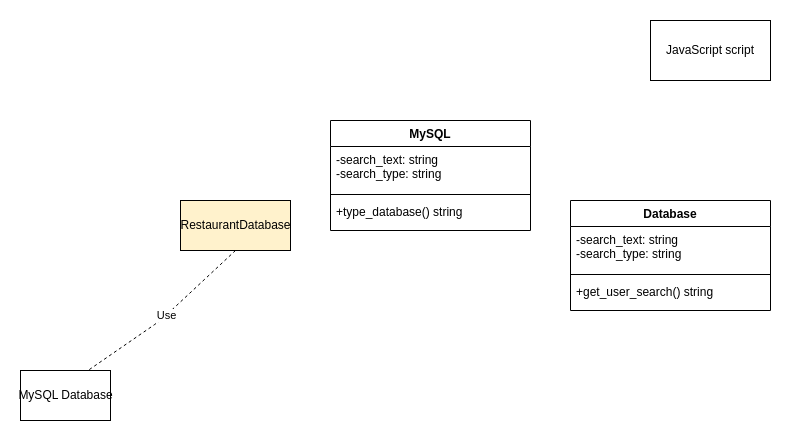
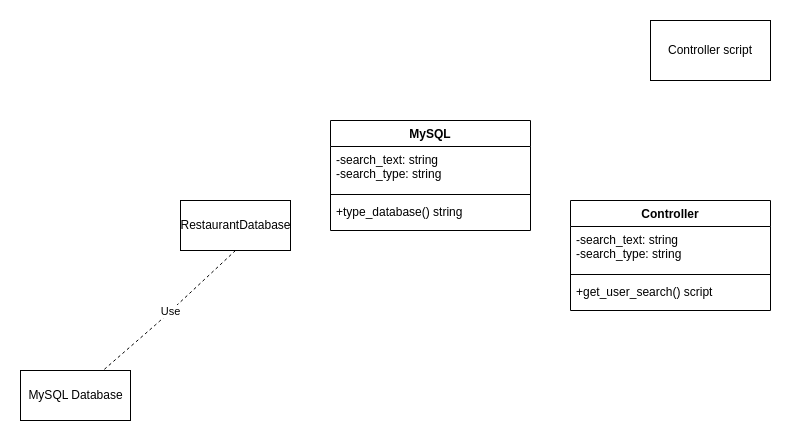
node "JavaScript script": label "JavaScript script" -> "Controller script"
node "Database": label "Database" -> "Controller"
node "RestaurantDatabase": fillcolor #fff2cc -> #ffffff
node "+get_user_search() string": label "+get_user_search() string" -> "+get_user_search() script"
node "MySQL Database": size 90x50 -> 110x50
